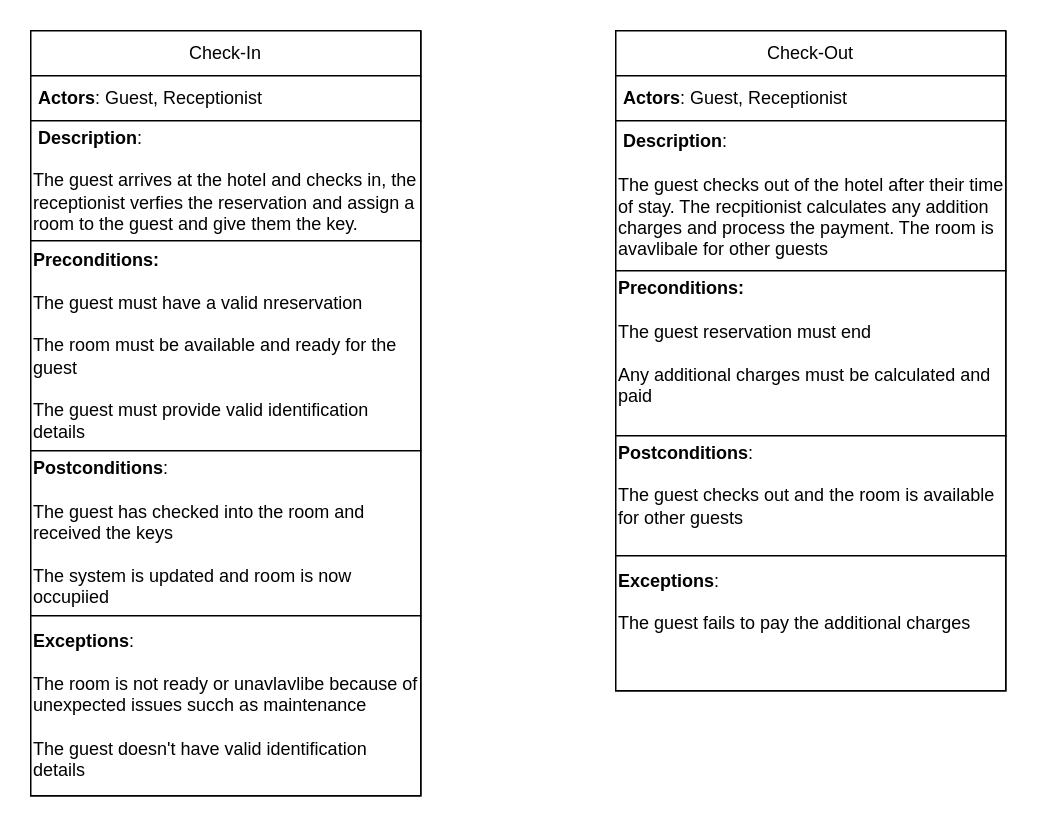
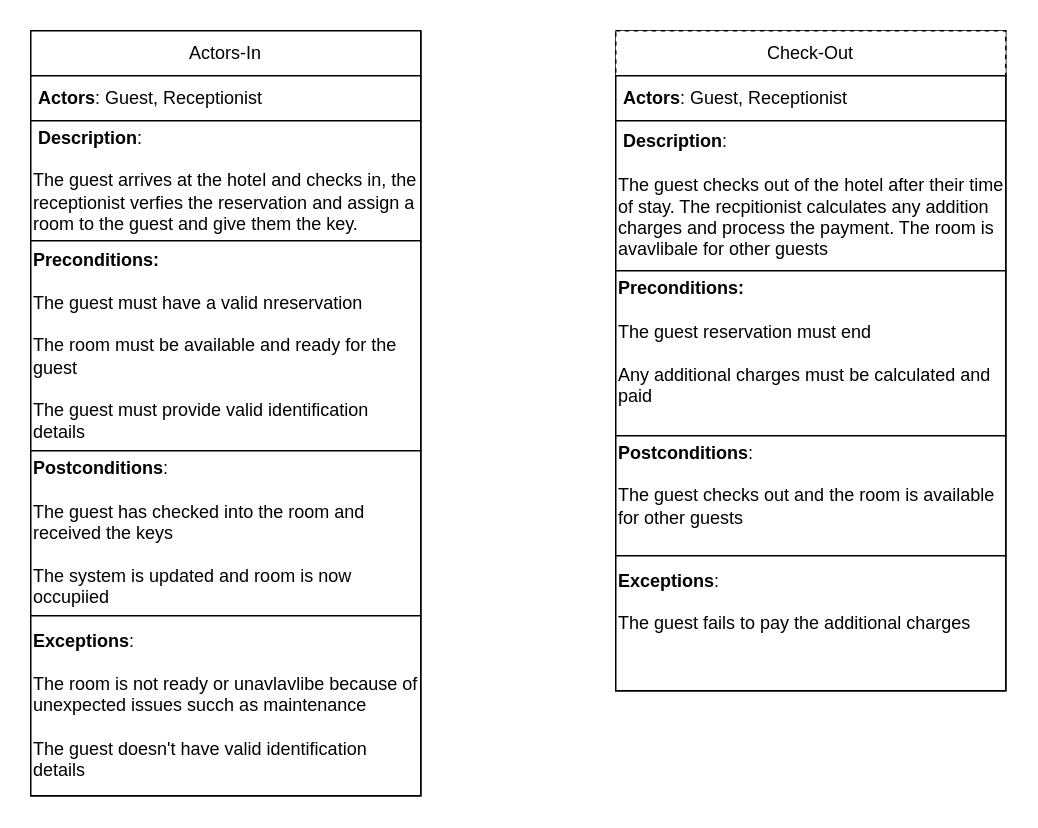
node "Check-In": label "Check-In" -> "Actors-In"
node "Check-Out": style solid -> dashed
